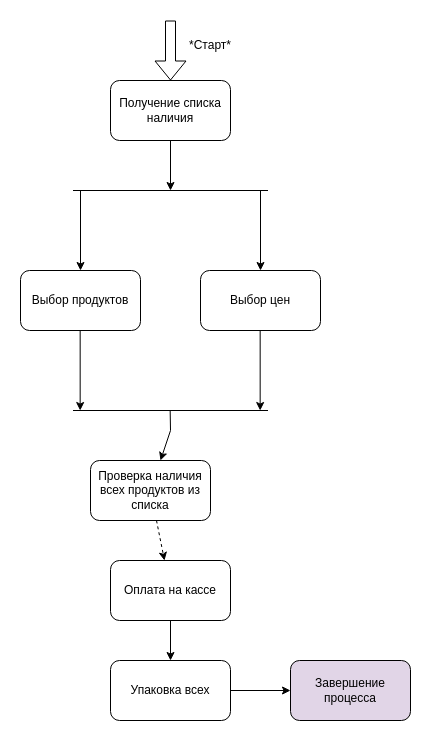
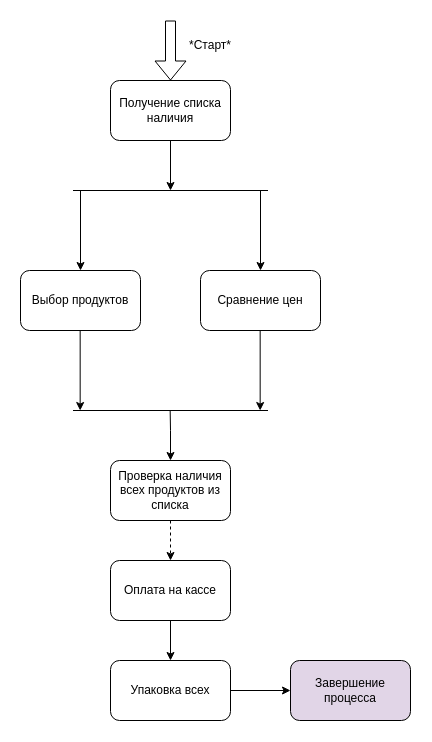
node "Выбор цен": label "Выбор цен" -> "Сравнение цен"
node "Проверка наличия всех продуктов из списка": moved (151, 491) -> (171, 491)
